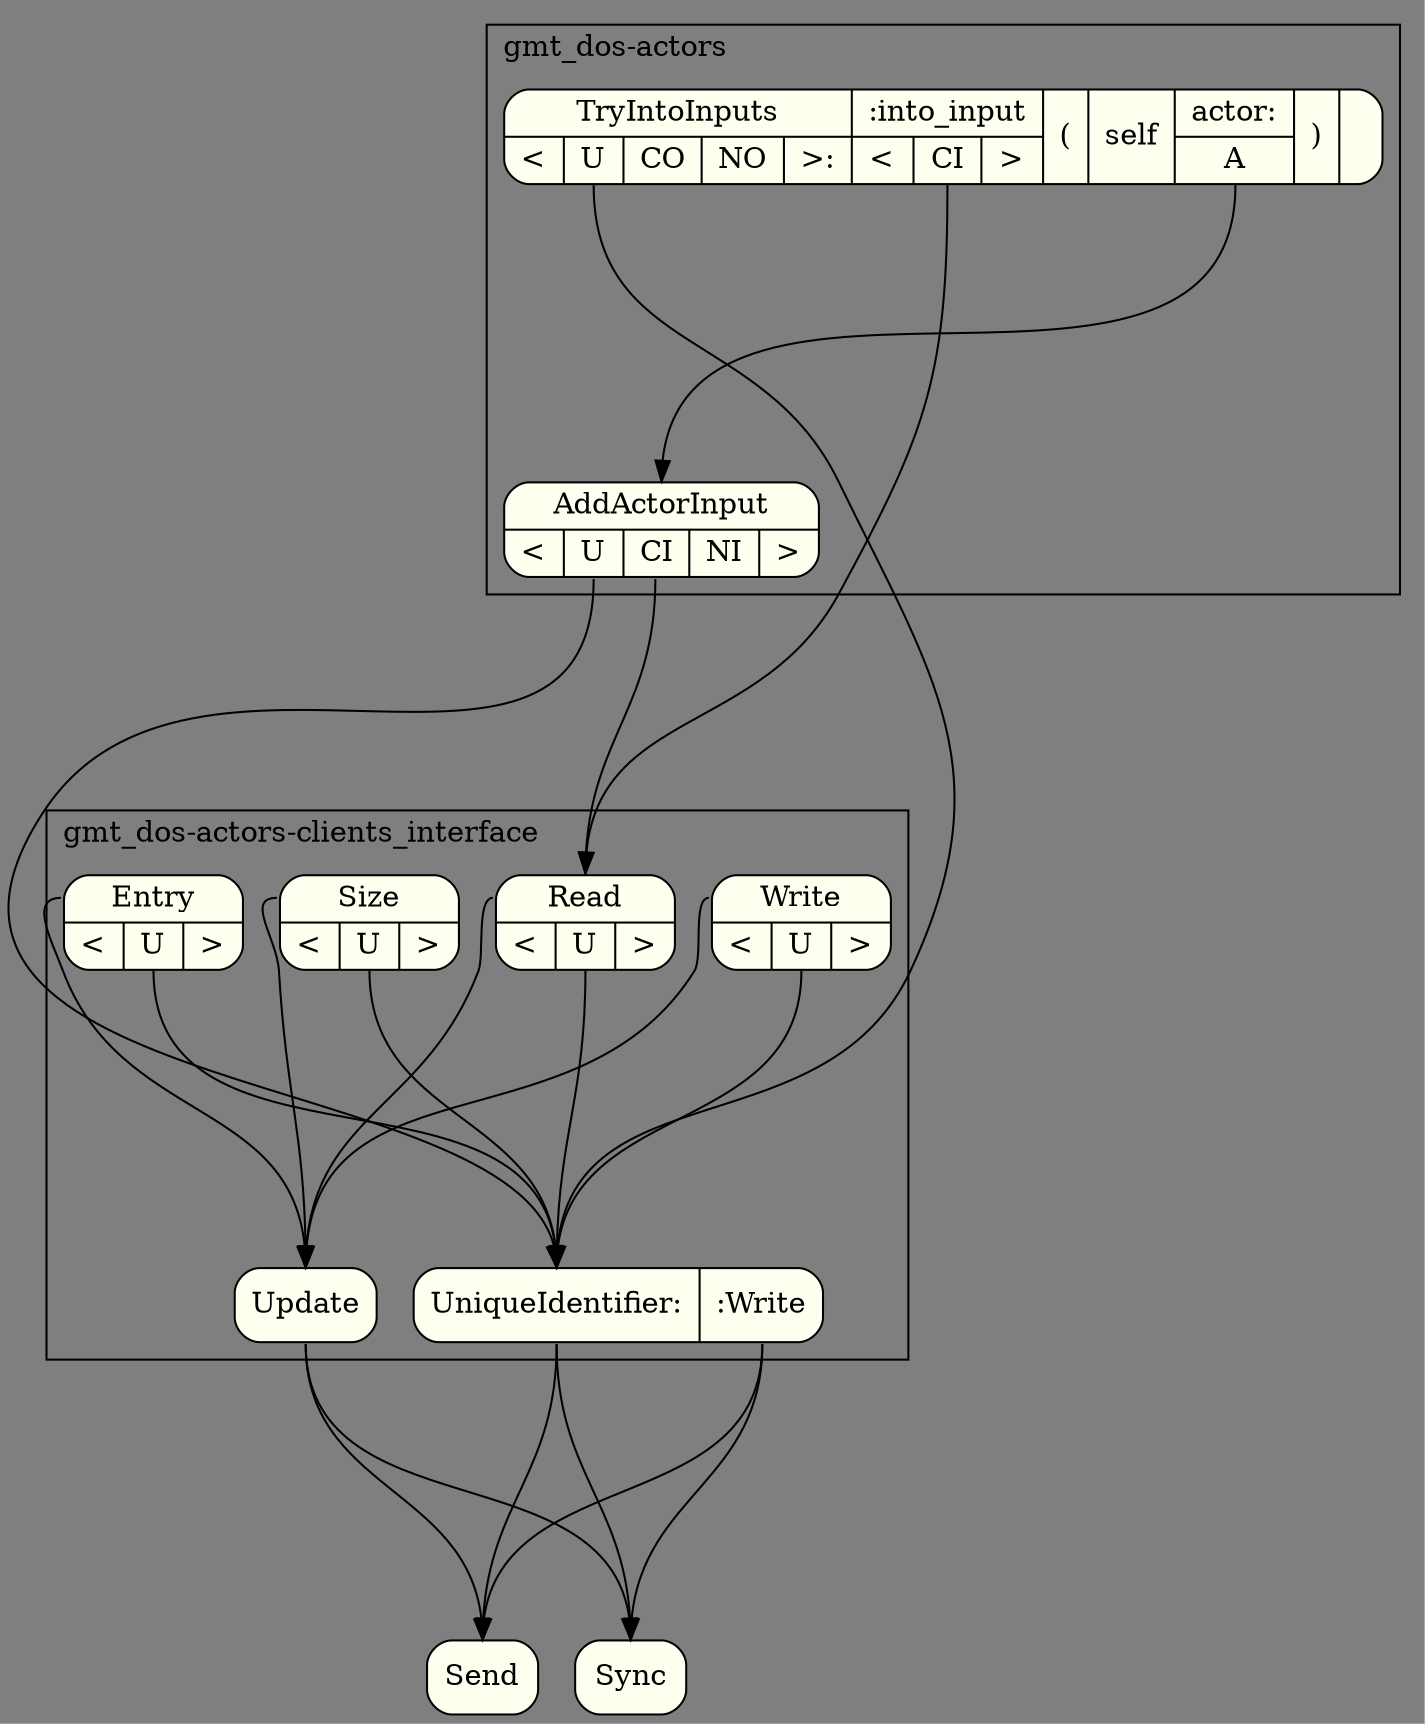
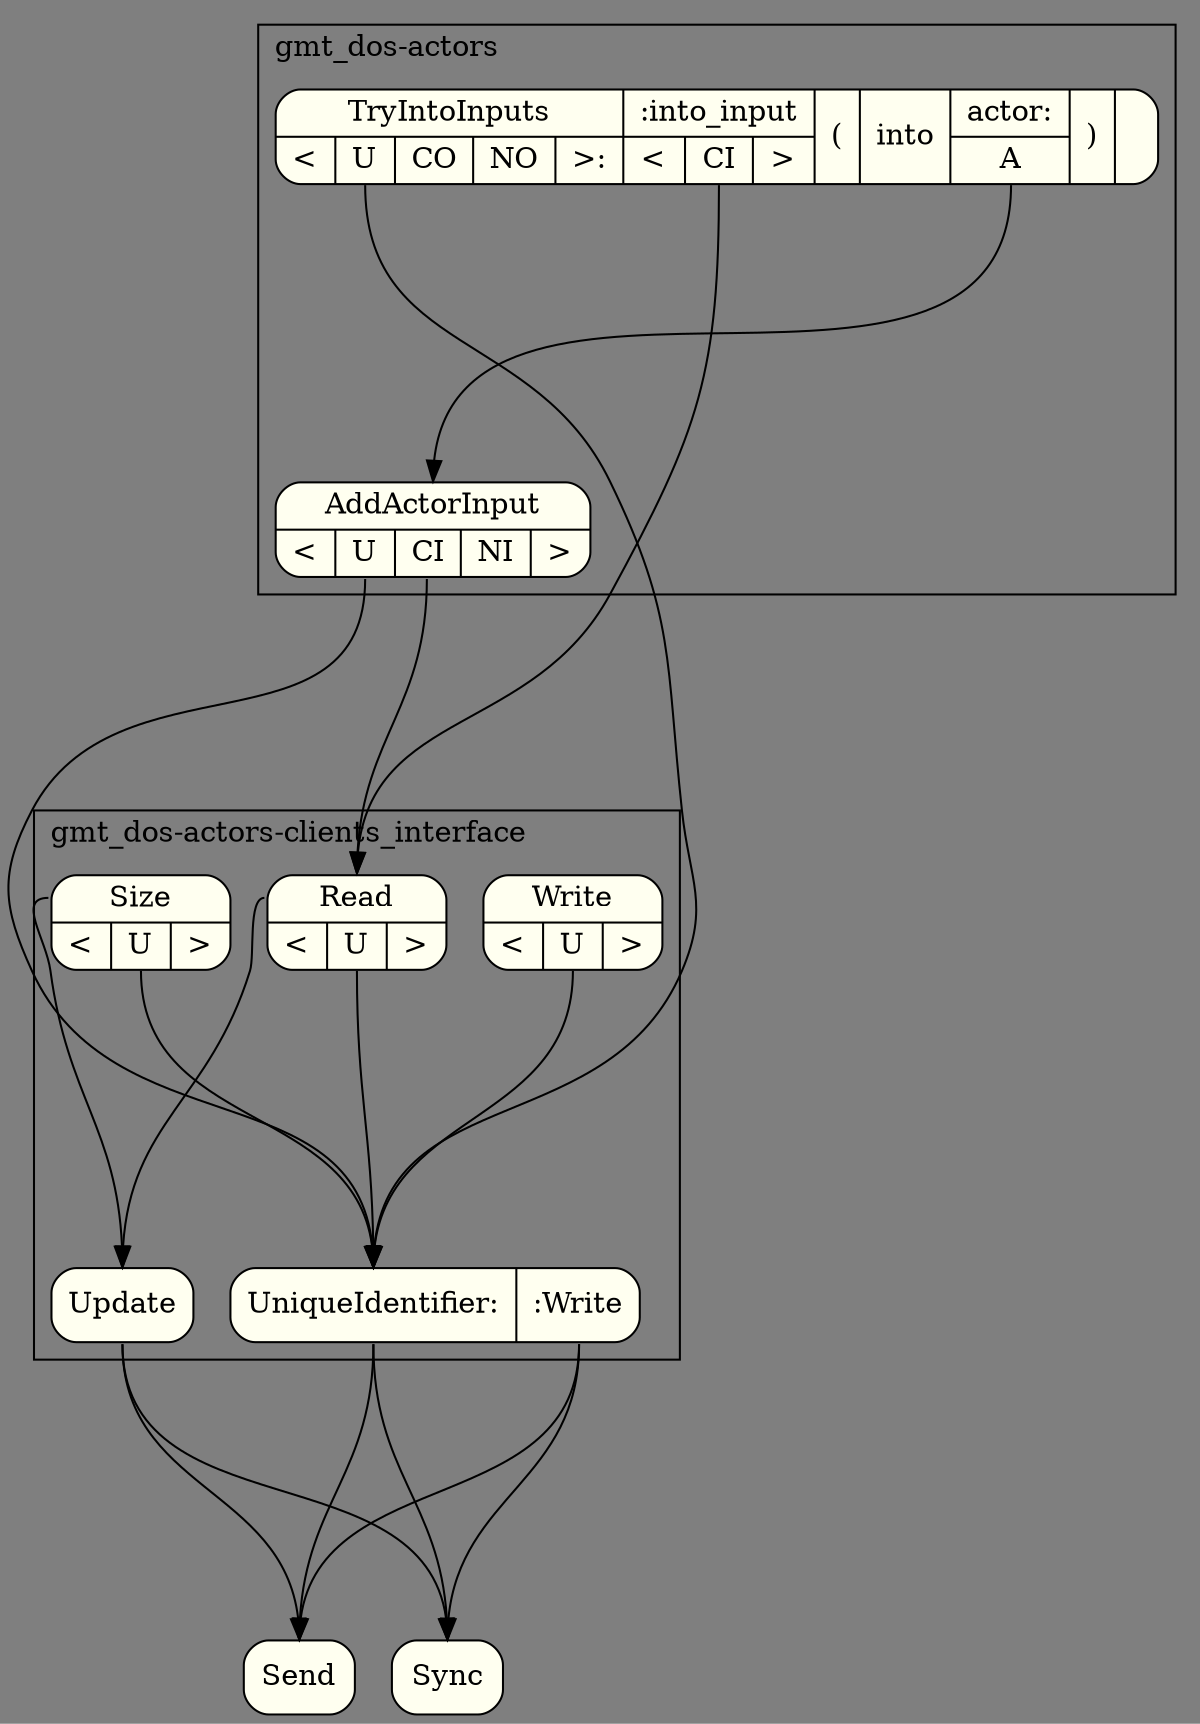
node "TryIntoInputs": text "self" -> "into"
node "Entry": removed
edge "Write" -> "Update": removed
